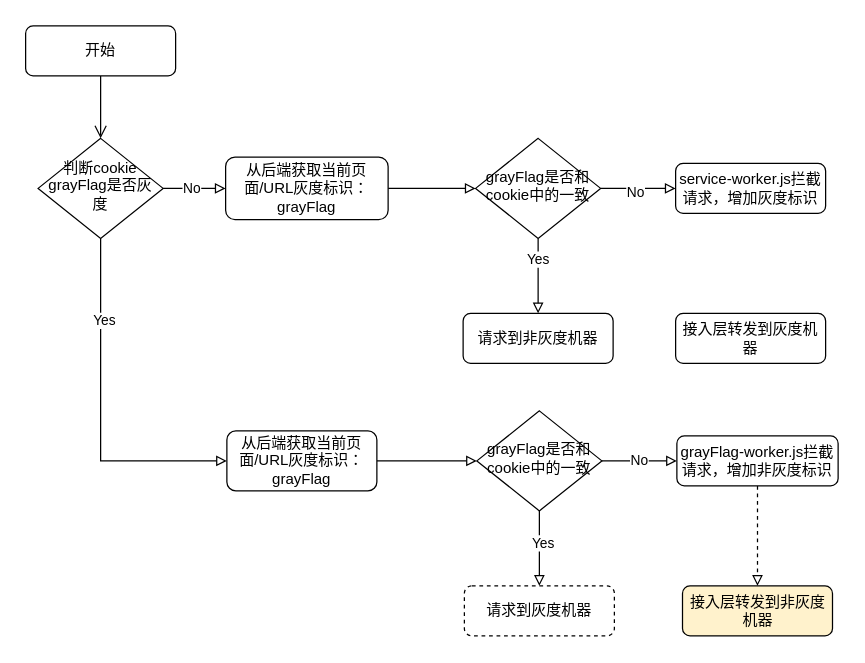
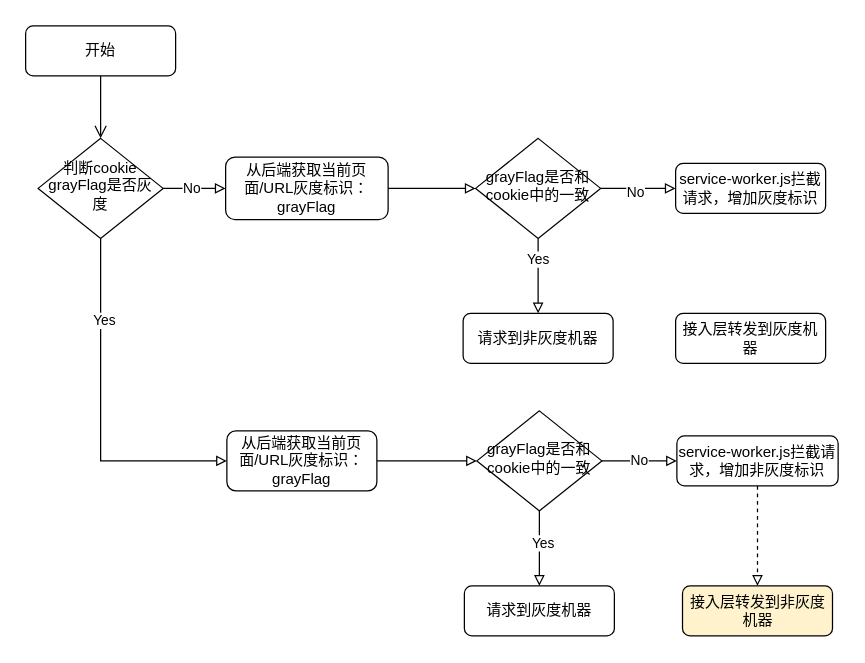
node "grayFlag-worker.js拦截请求，增加非灰度标识": label "grayFlag-worker.js拦截请求，增加非灰度标识" -> "service-worker.js拦截请求，增加非灰度标识"
node "请求到灰度机器": style dashed -> solid
